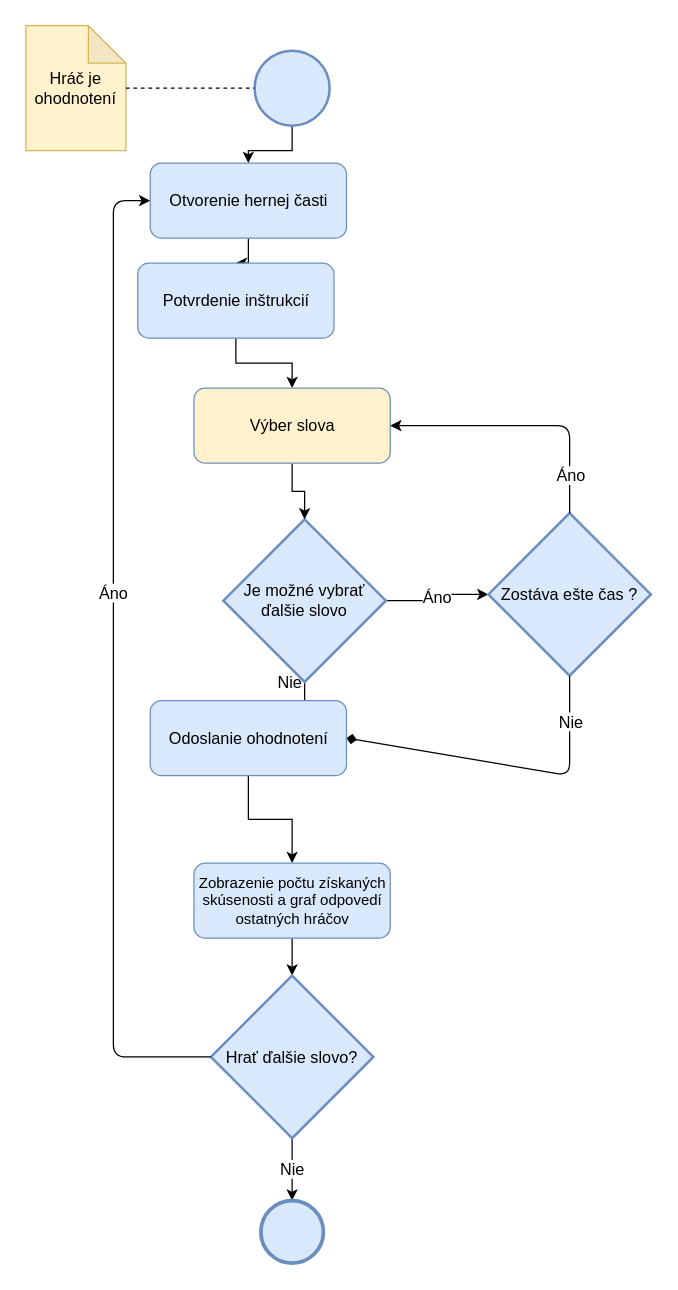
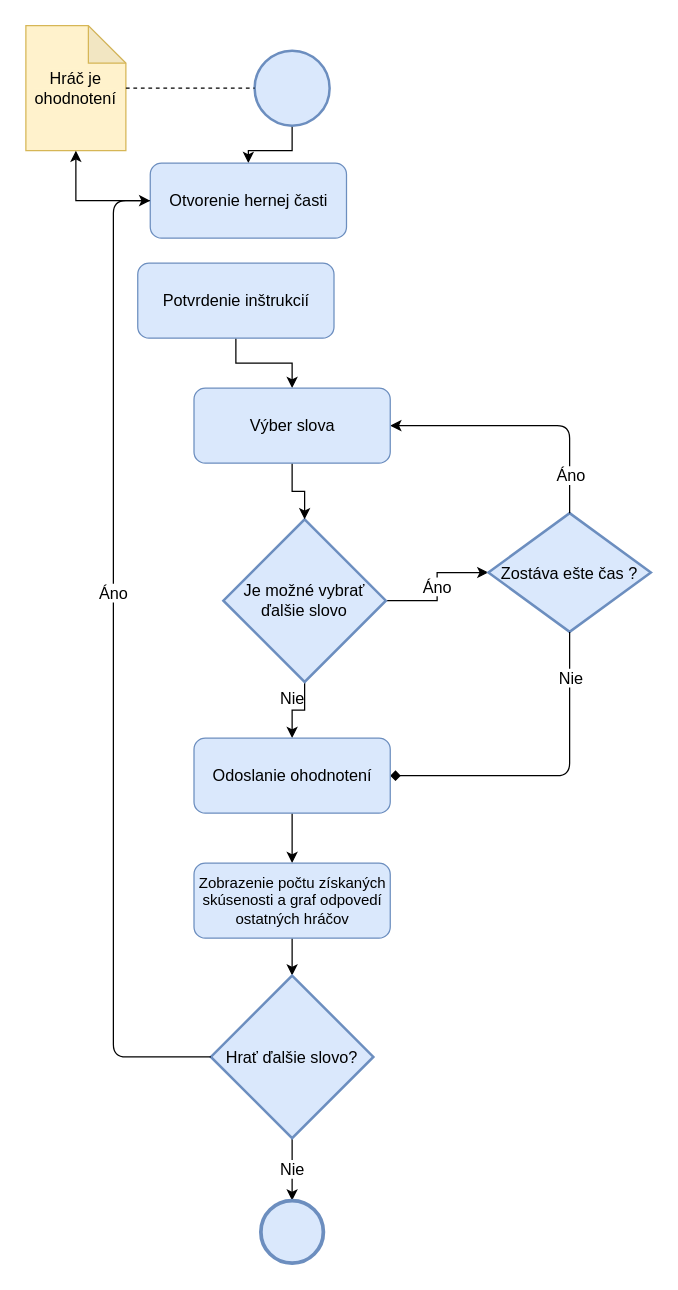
edge "Otvorenie hernej časti" -> "Potvrdenie inštrukcií": now "Otvorenie hernej časti" -> "Hráč je ohodnotení"
node "Výber slova": fillcolor #fff2cc -> #dae8fc
node "Zostáva ešte čas ?": size 163x163 -> 163x119
node "Odoslanie ohodnotení": moved (248, 738) -> (292, 776)
